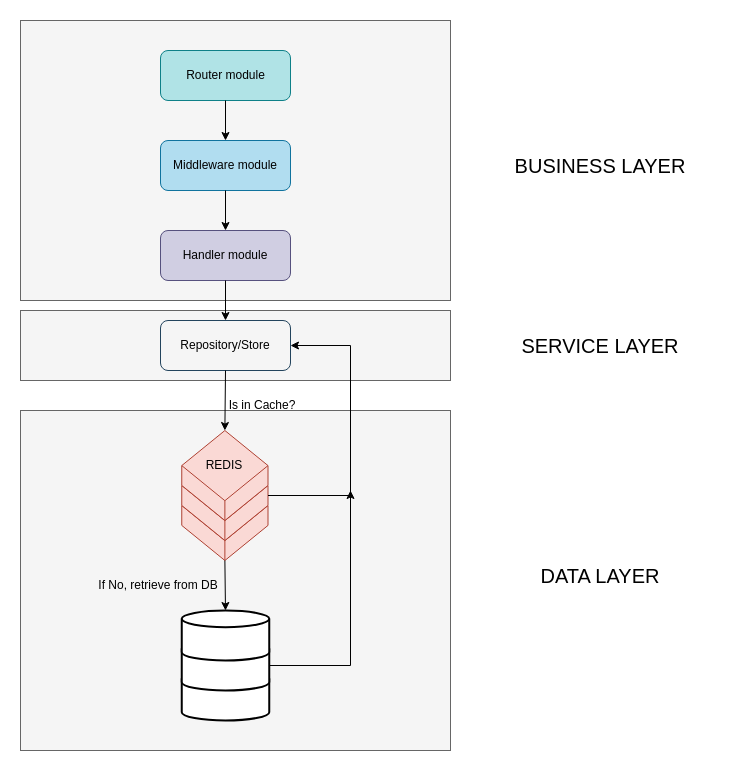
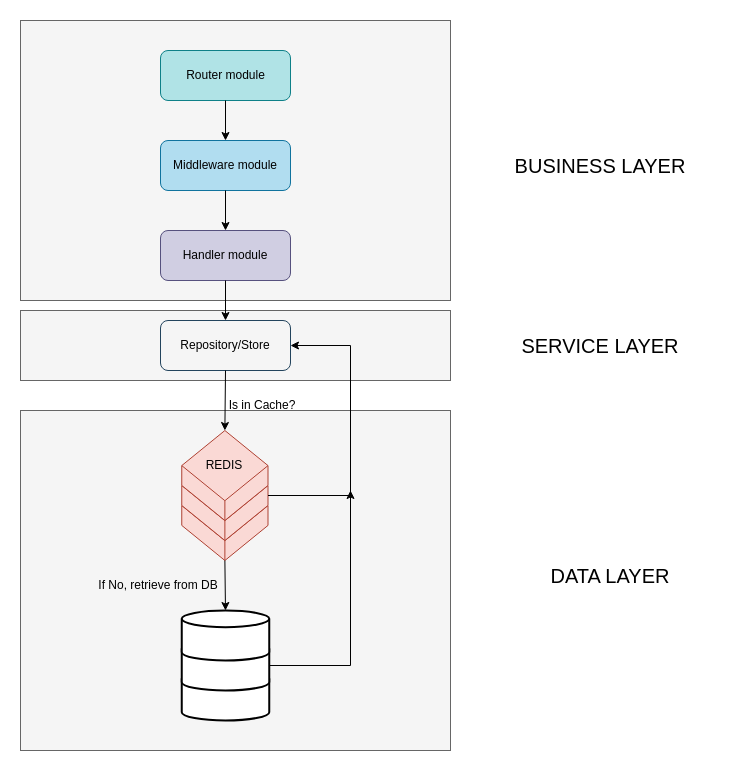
node "DATA LAYER": moved (601, 576) -> (611, 576)
